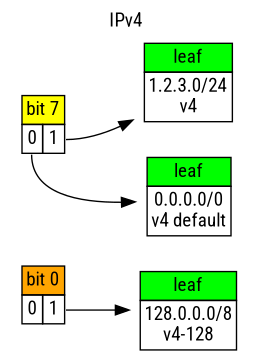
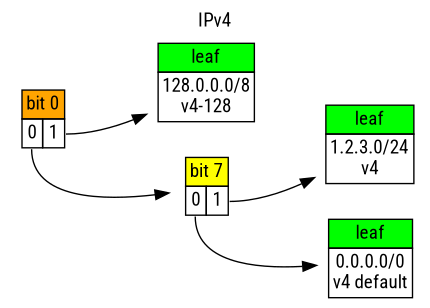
edge "bit 0" -> "bit 7": added
